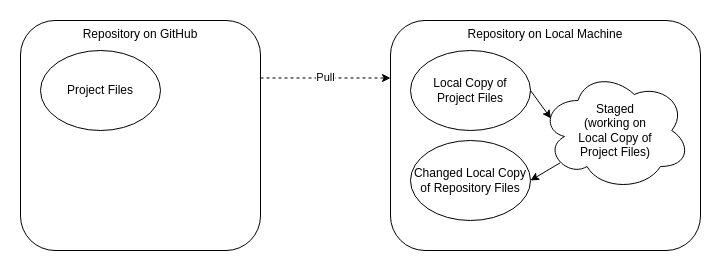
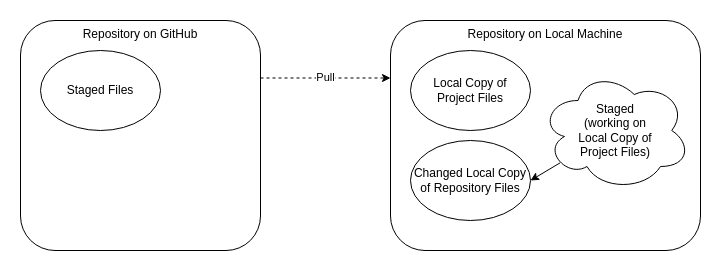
node "Project Files": label "Project Files" -> "Staged Files"
edge "Local Copy of Project Files" -> "Staged (working on Local Copy of Project Files)": removed
